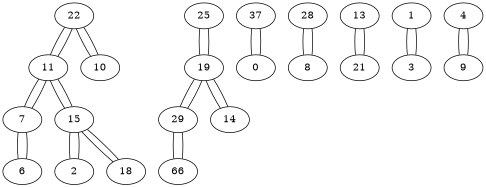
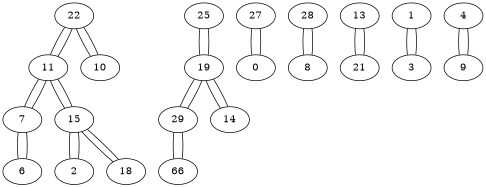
node "37": label "37" -> "27"
